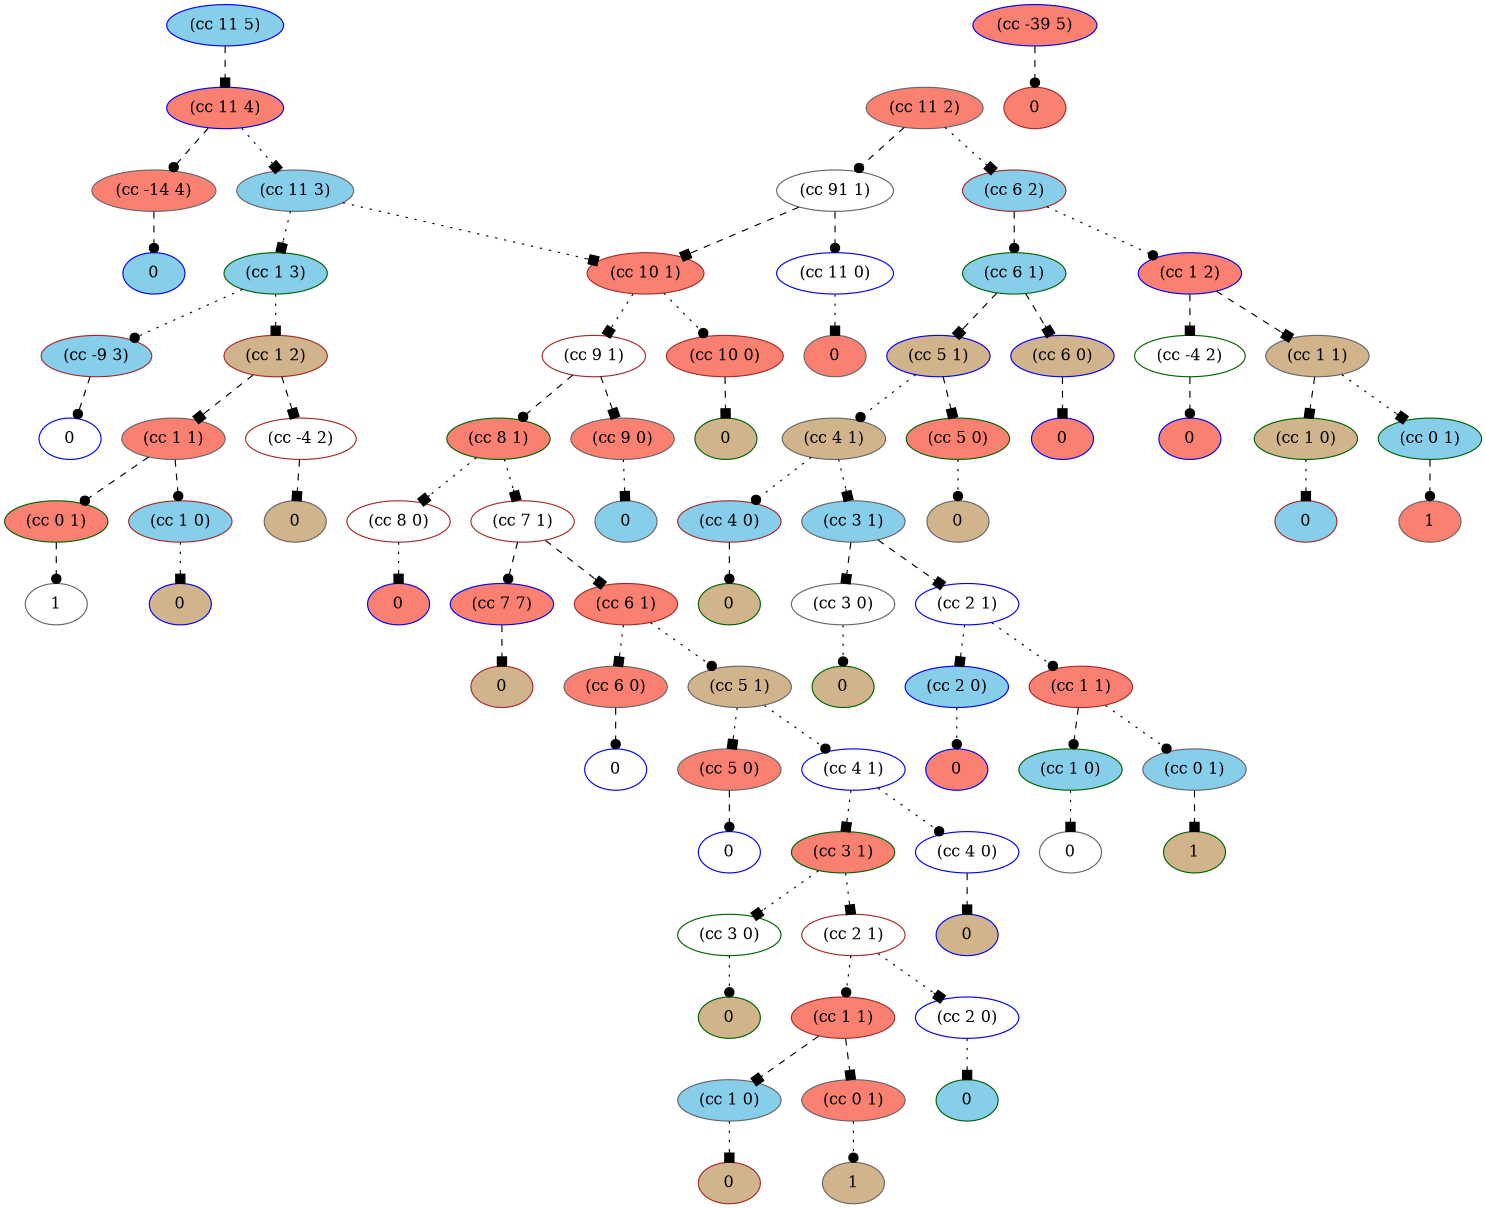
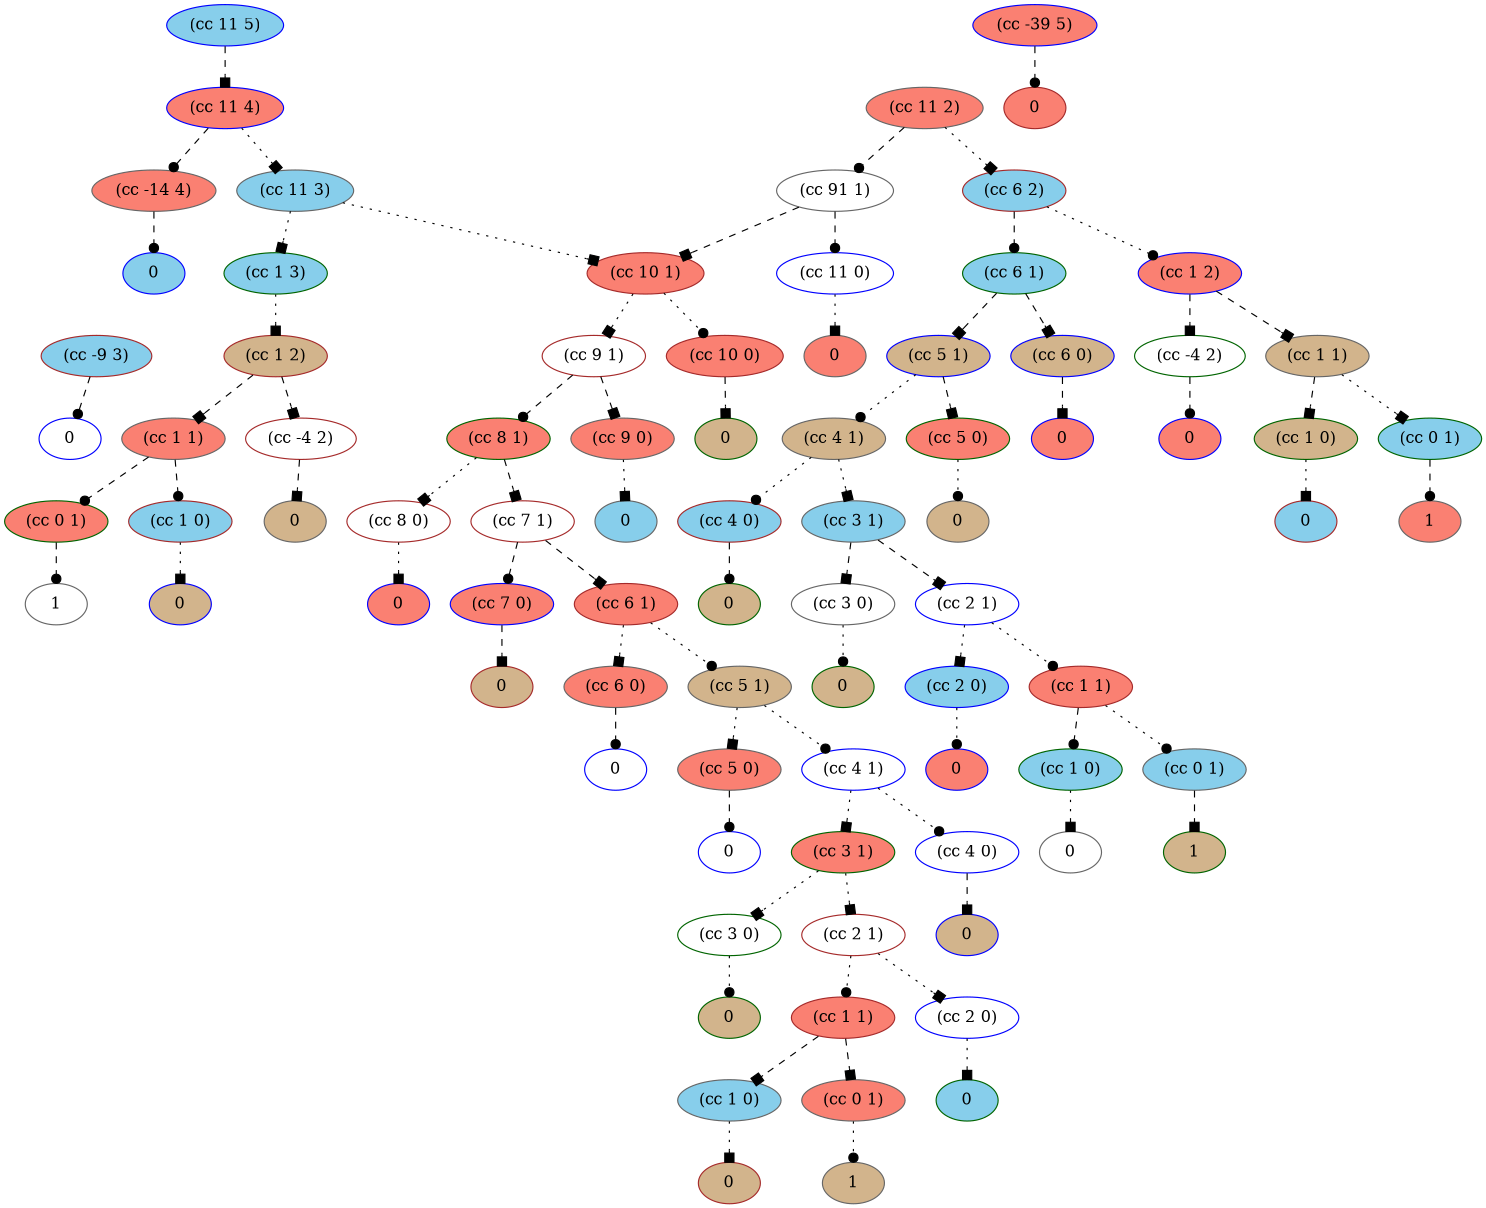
edge "(cc 1 3)" -> "(cc -9 3)": removed
edge "(cc 8 1)" -> "(cc 7 1)": style dotted -> dashed
node "(cc 7 7)": label "(cc 7 7)" -> "(cc 7 0)"
